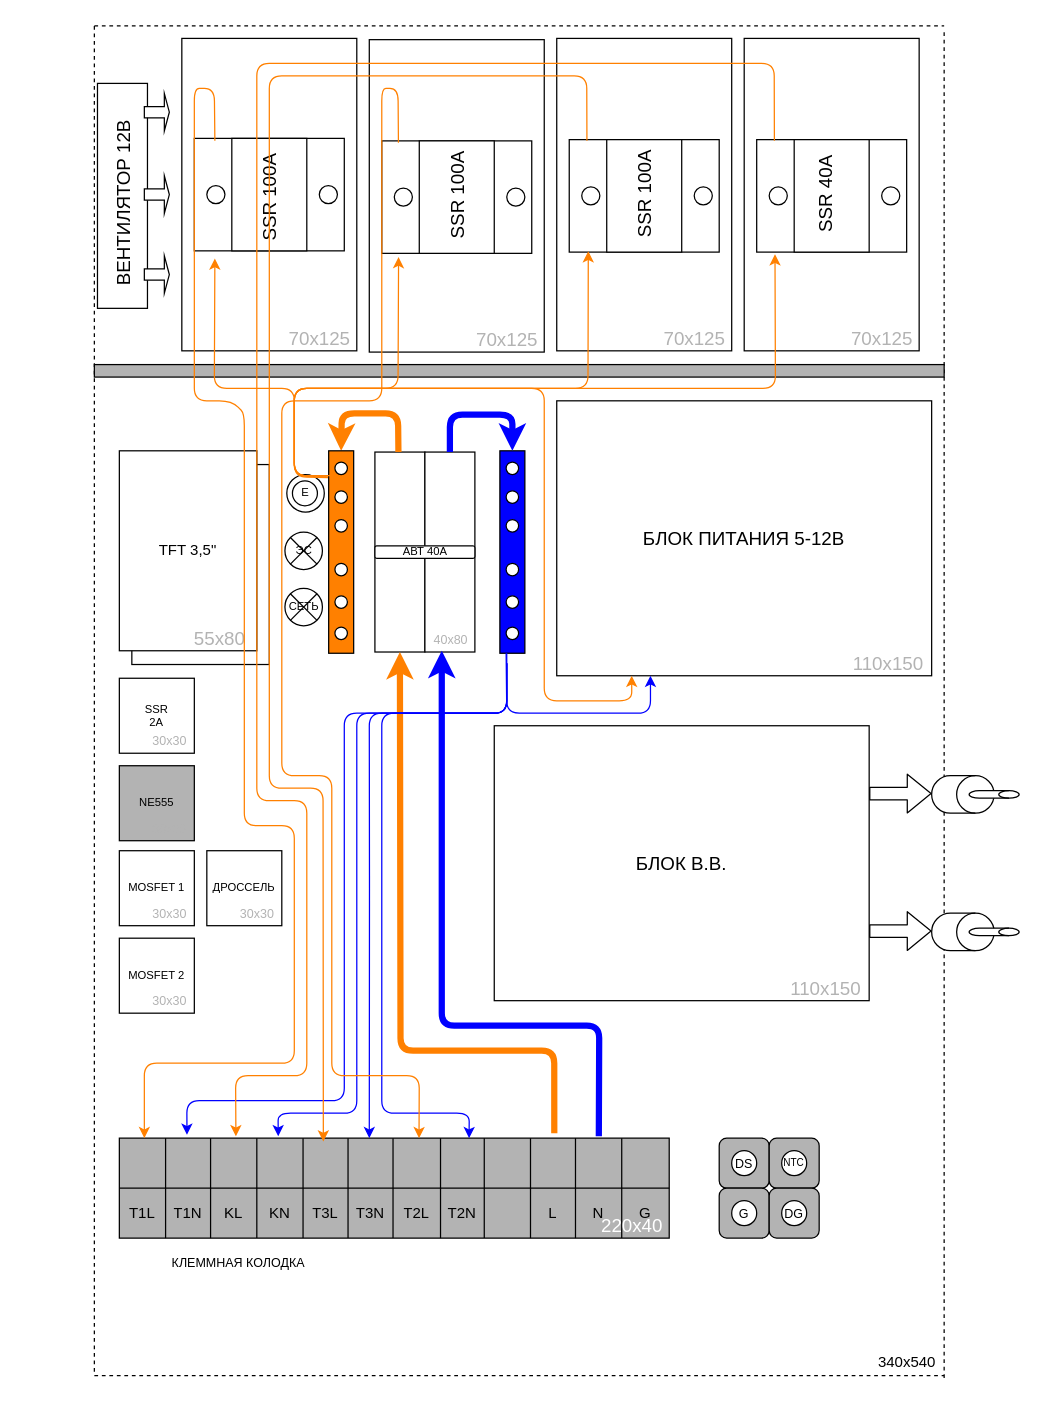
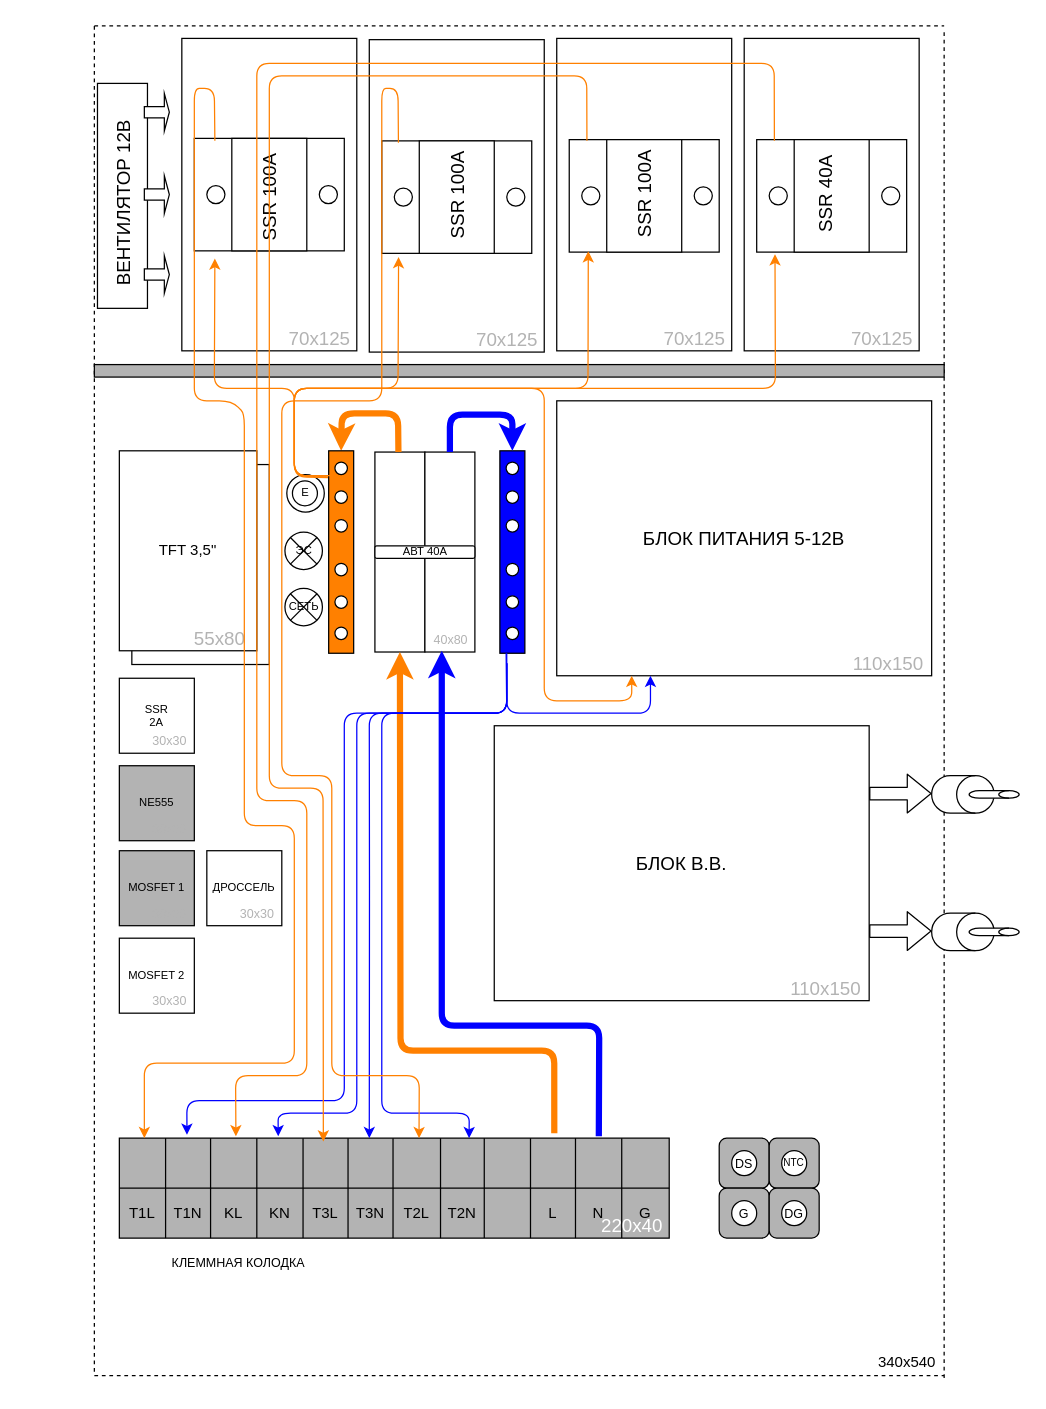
node "MOSFET 1": fillcolor #ffffff -> #b3b3b3
